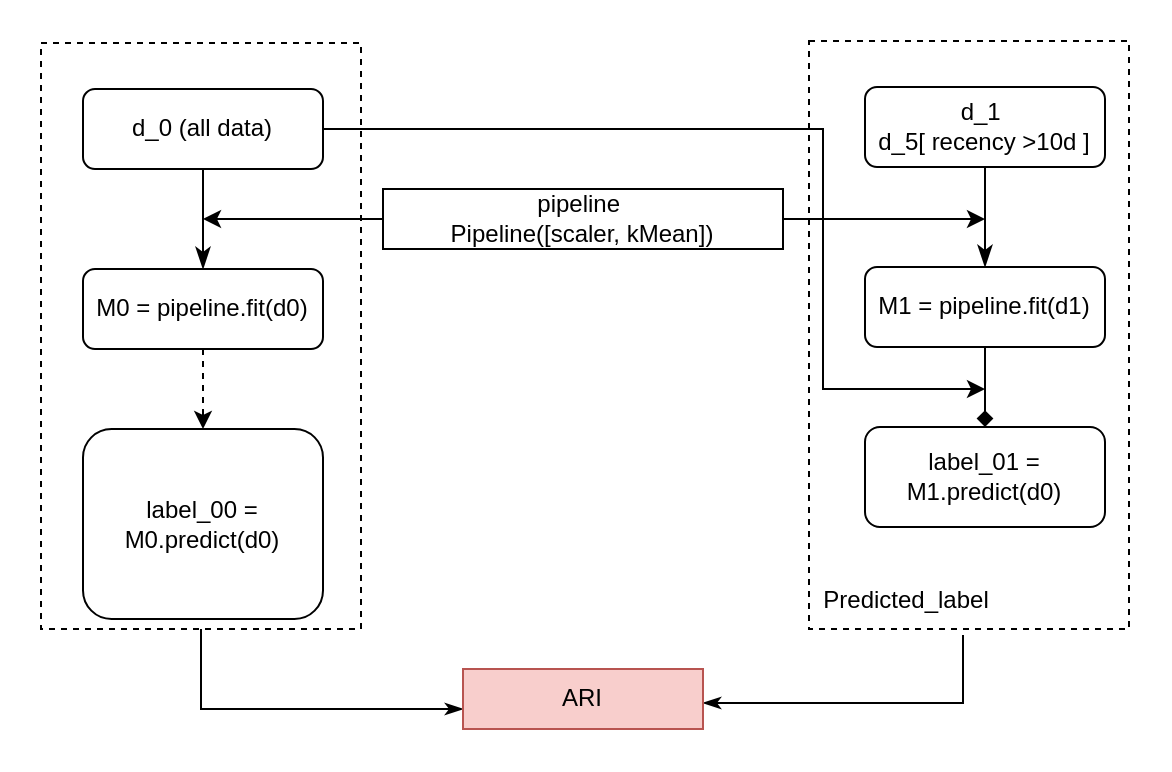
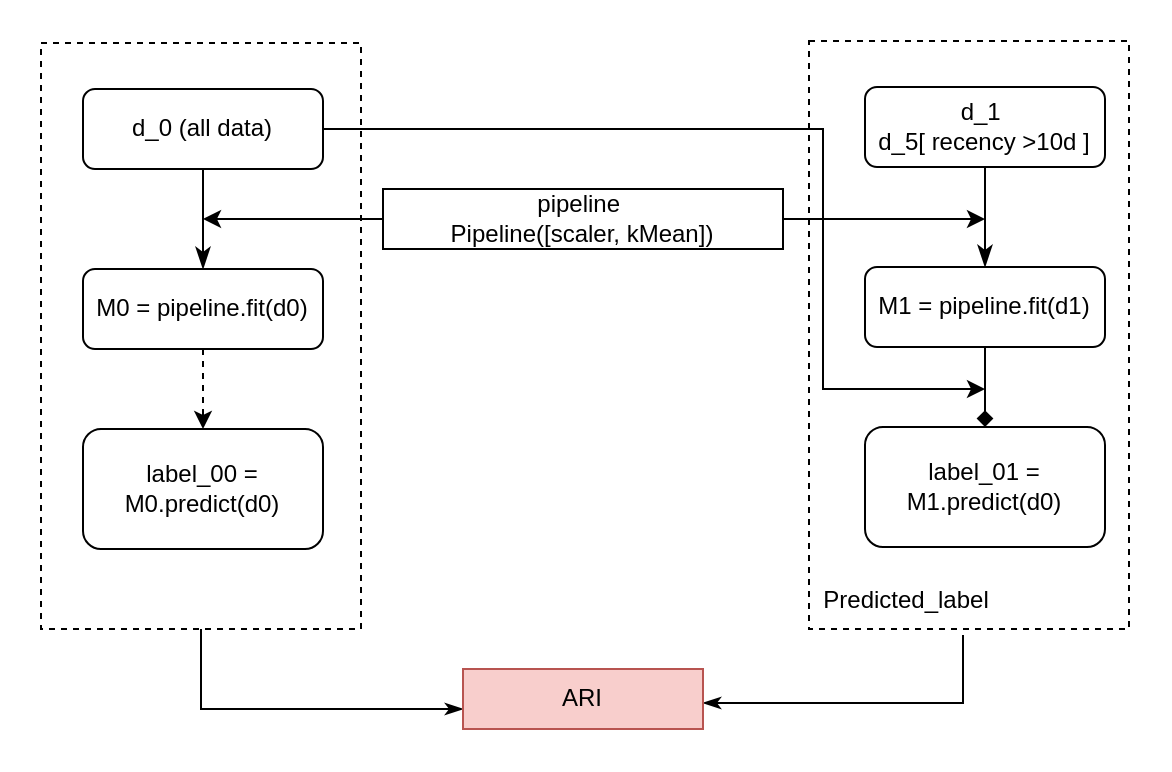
node "label_01 = M1.predict(d0)": size 240x100 -> 240x120
node "label_00 = M0.predict(d0)": size 240x190 -> 240x120
